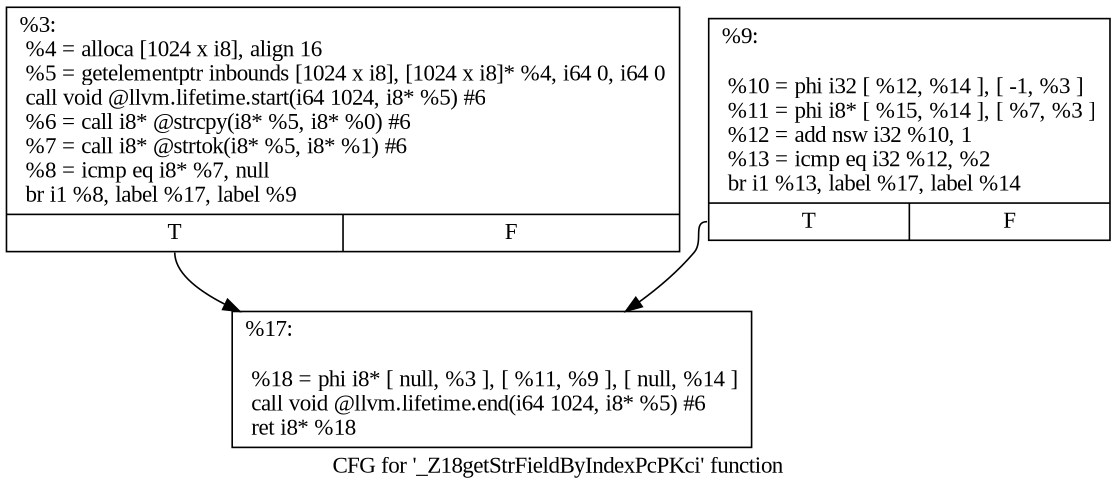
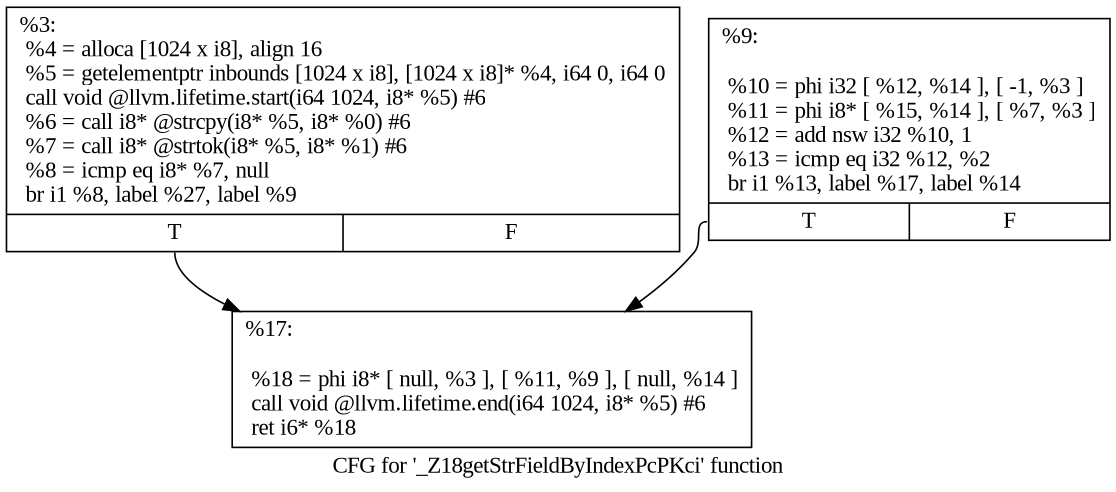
node "%3:": text "br i1 %8, label %17, label %9" -> "br i1 %8, label %27, label %9"
node "%17:": text "ret i8* %18" -> "ret i6* %18"
